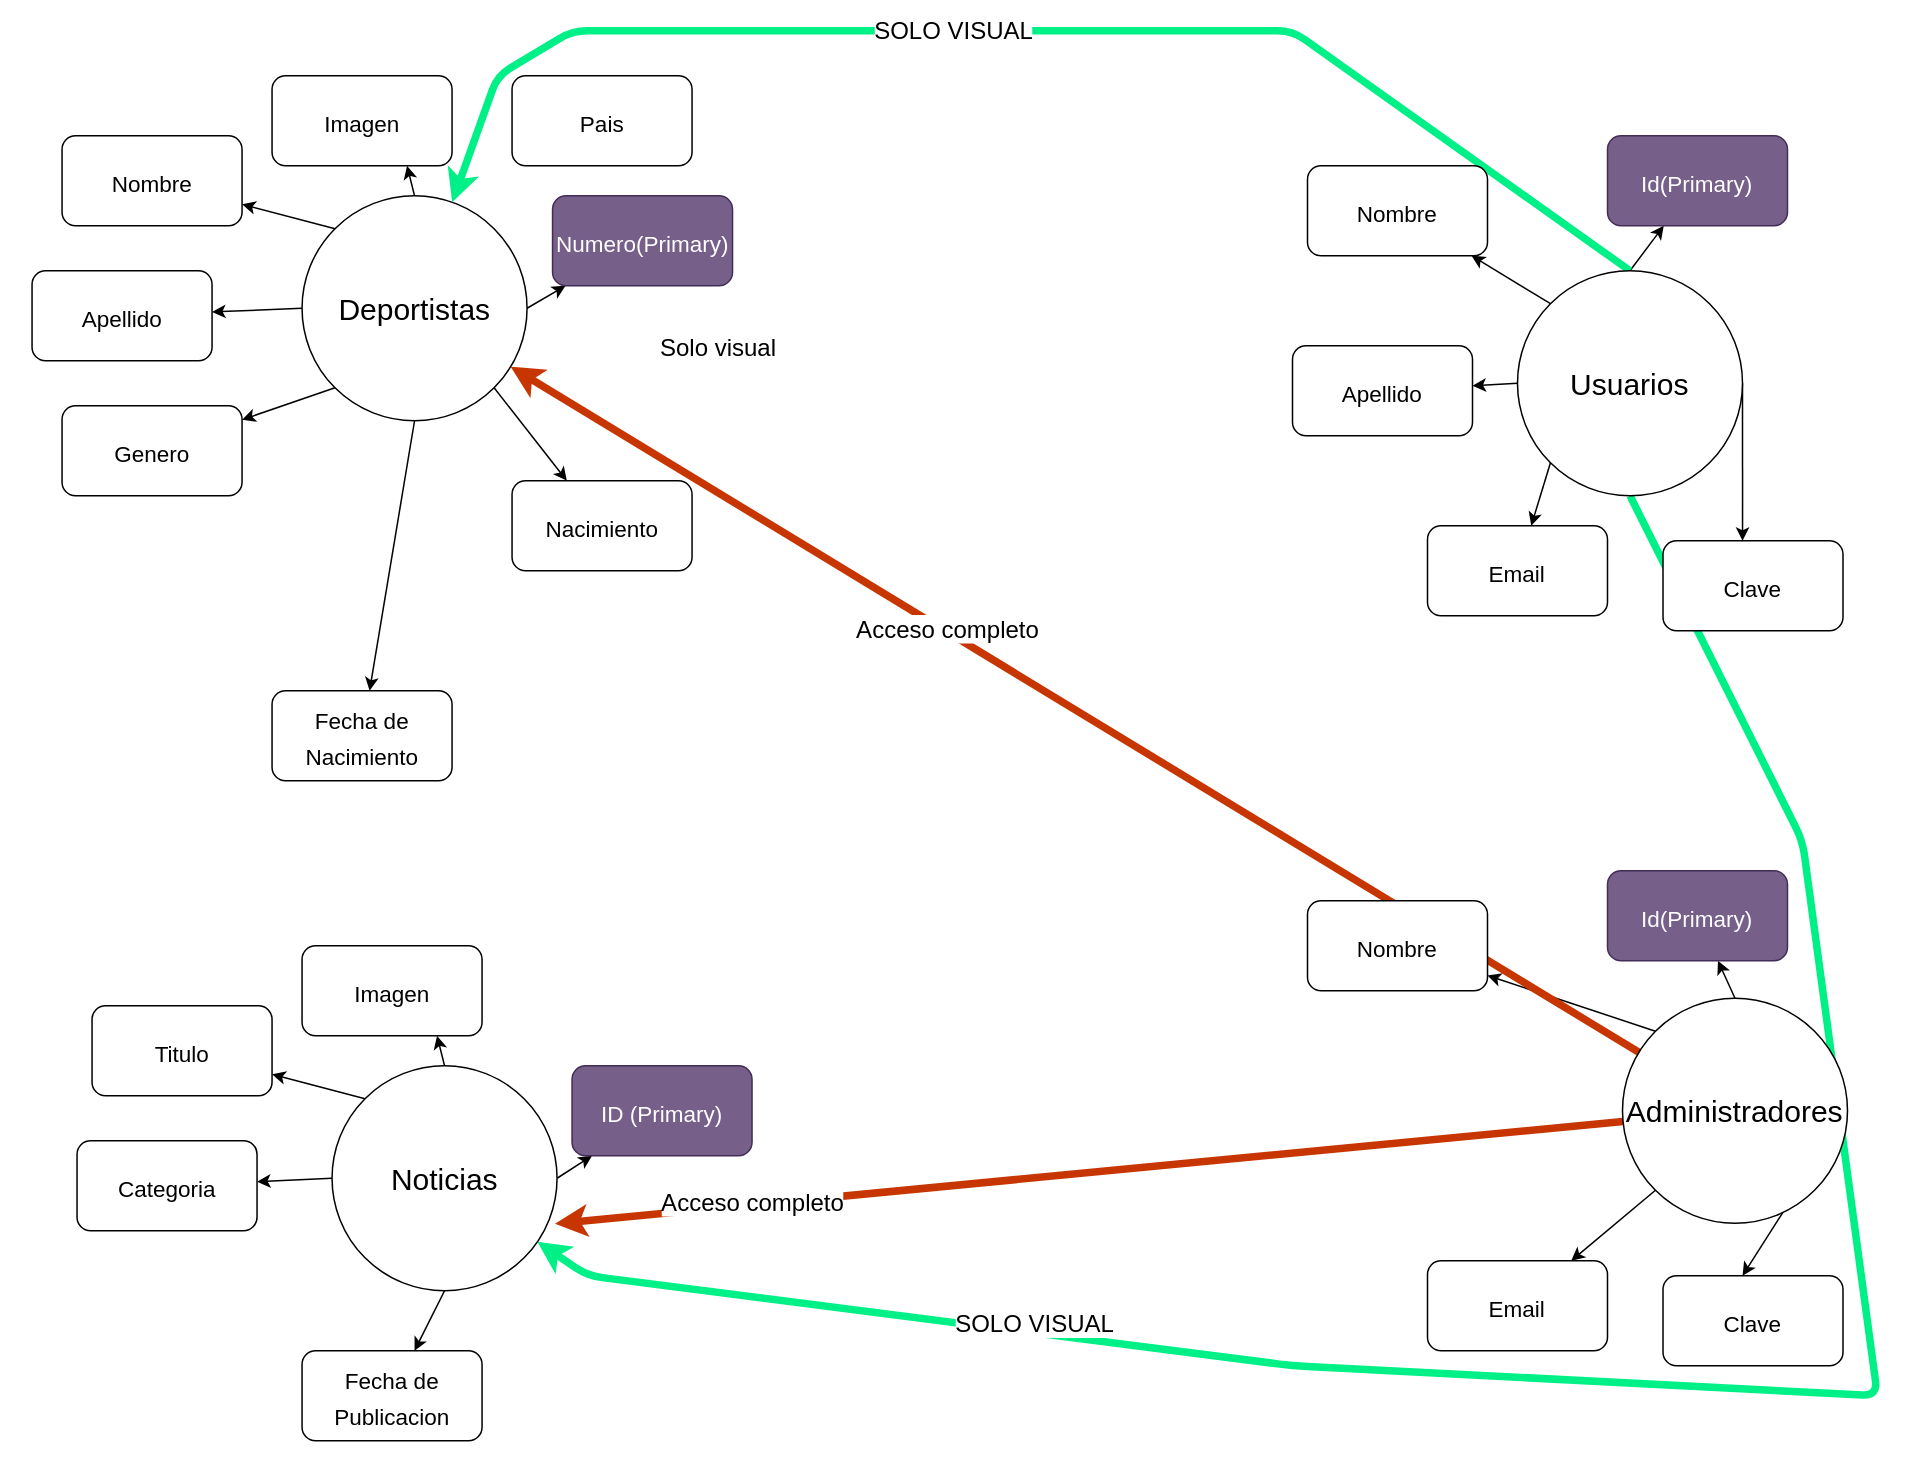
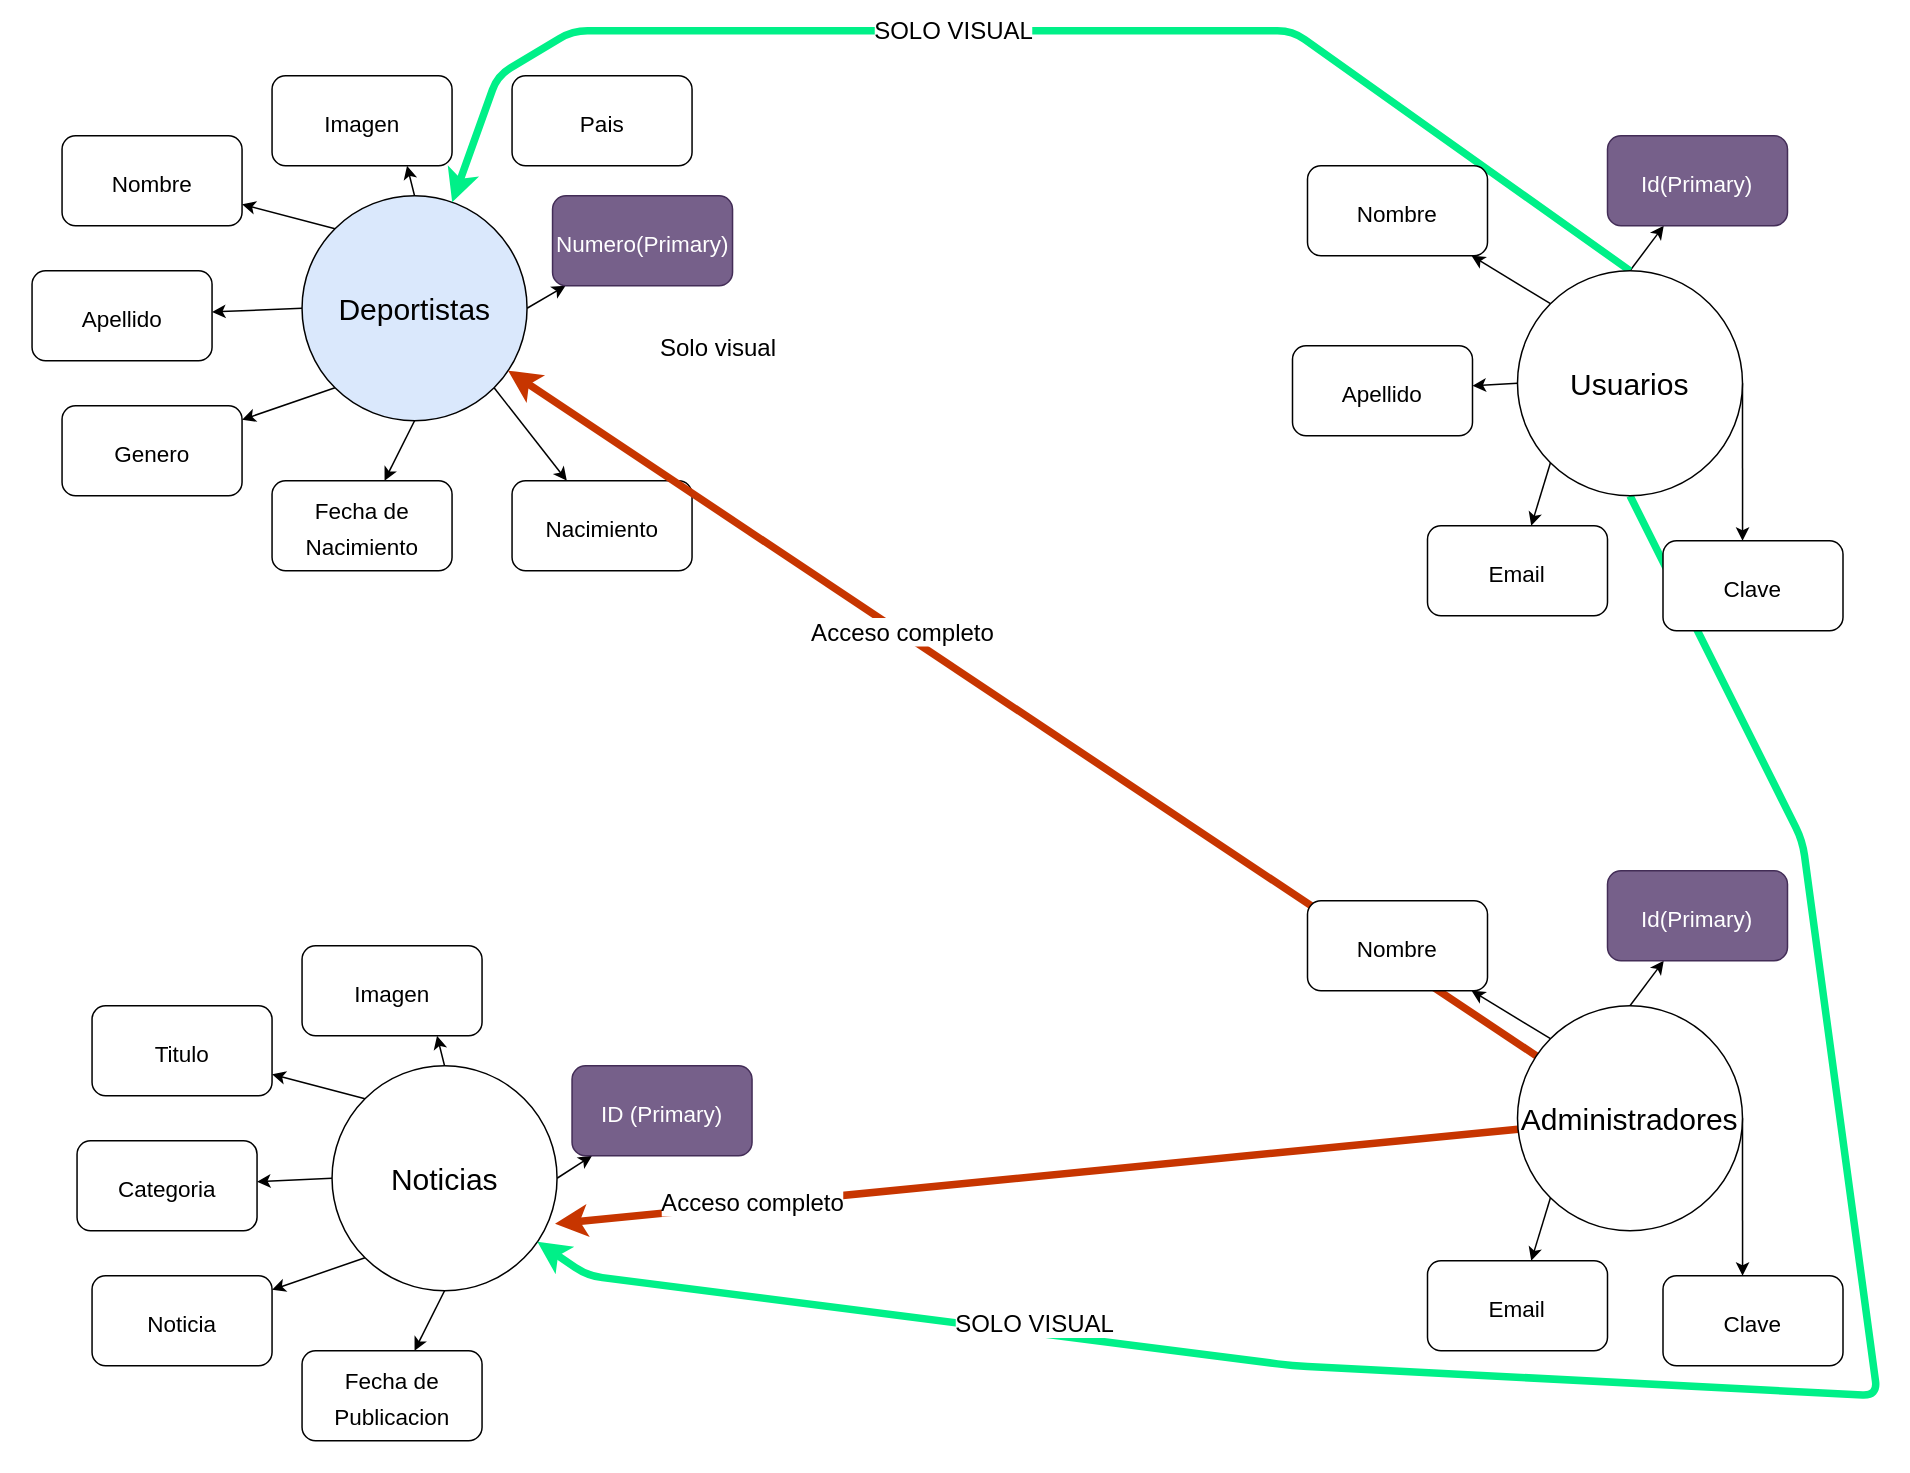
node "Deportistas": fillcolor #ffffff -> #dae8fc
node "Fecha de Nacimiento": moved (362, 736) -> (362, 526)
node "Administradores": moved (1735, 1111) -> (1630, 1118)
edge "Noticias" -> "Noticia": added
node "Noticia": added
